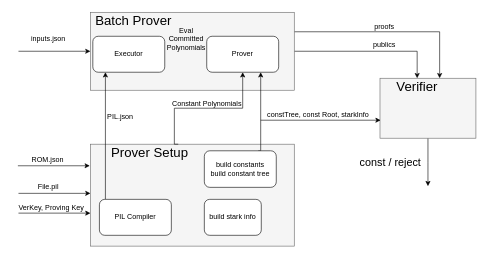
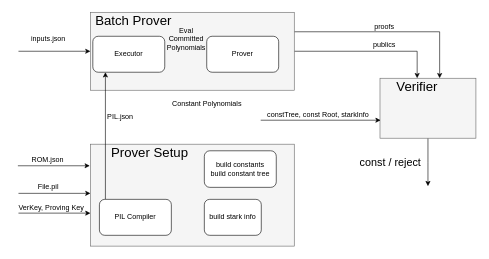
edge "build constants build constant tree" -> "Prover": removed
edge "Prover Setup" -> "Prover": removed
